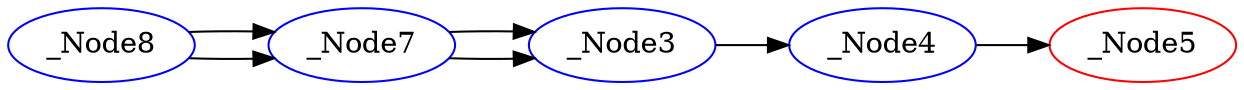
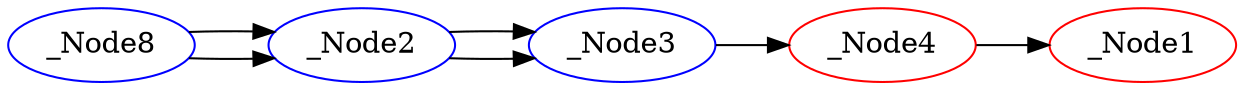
node "_Node7": label "_Node7" -> "_Node2"
node "_Node4": color blue -> red
node "_Node5": label "_Node5" -> "_Node1"
